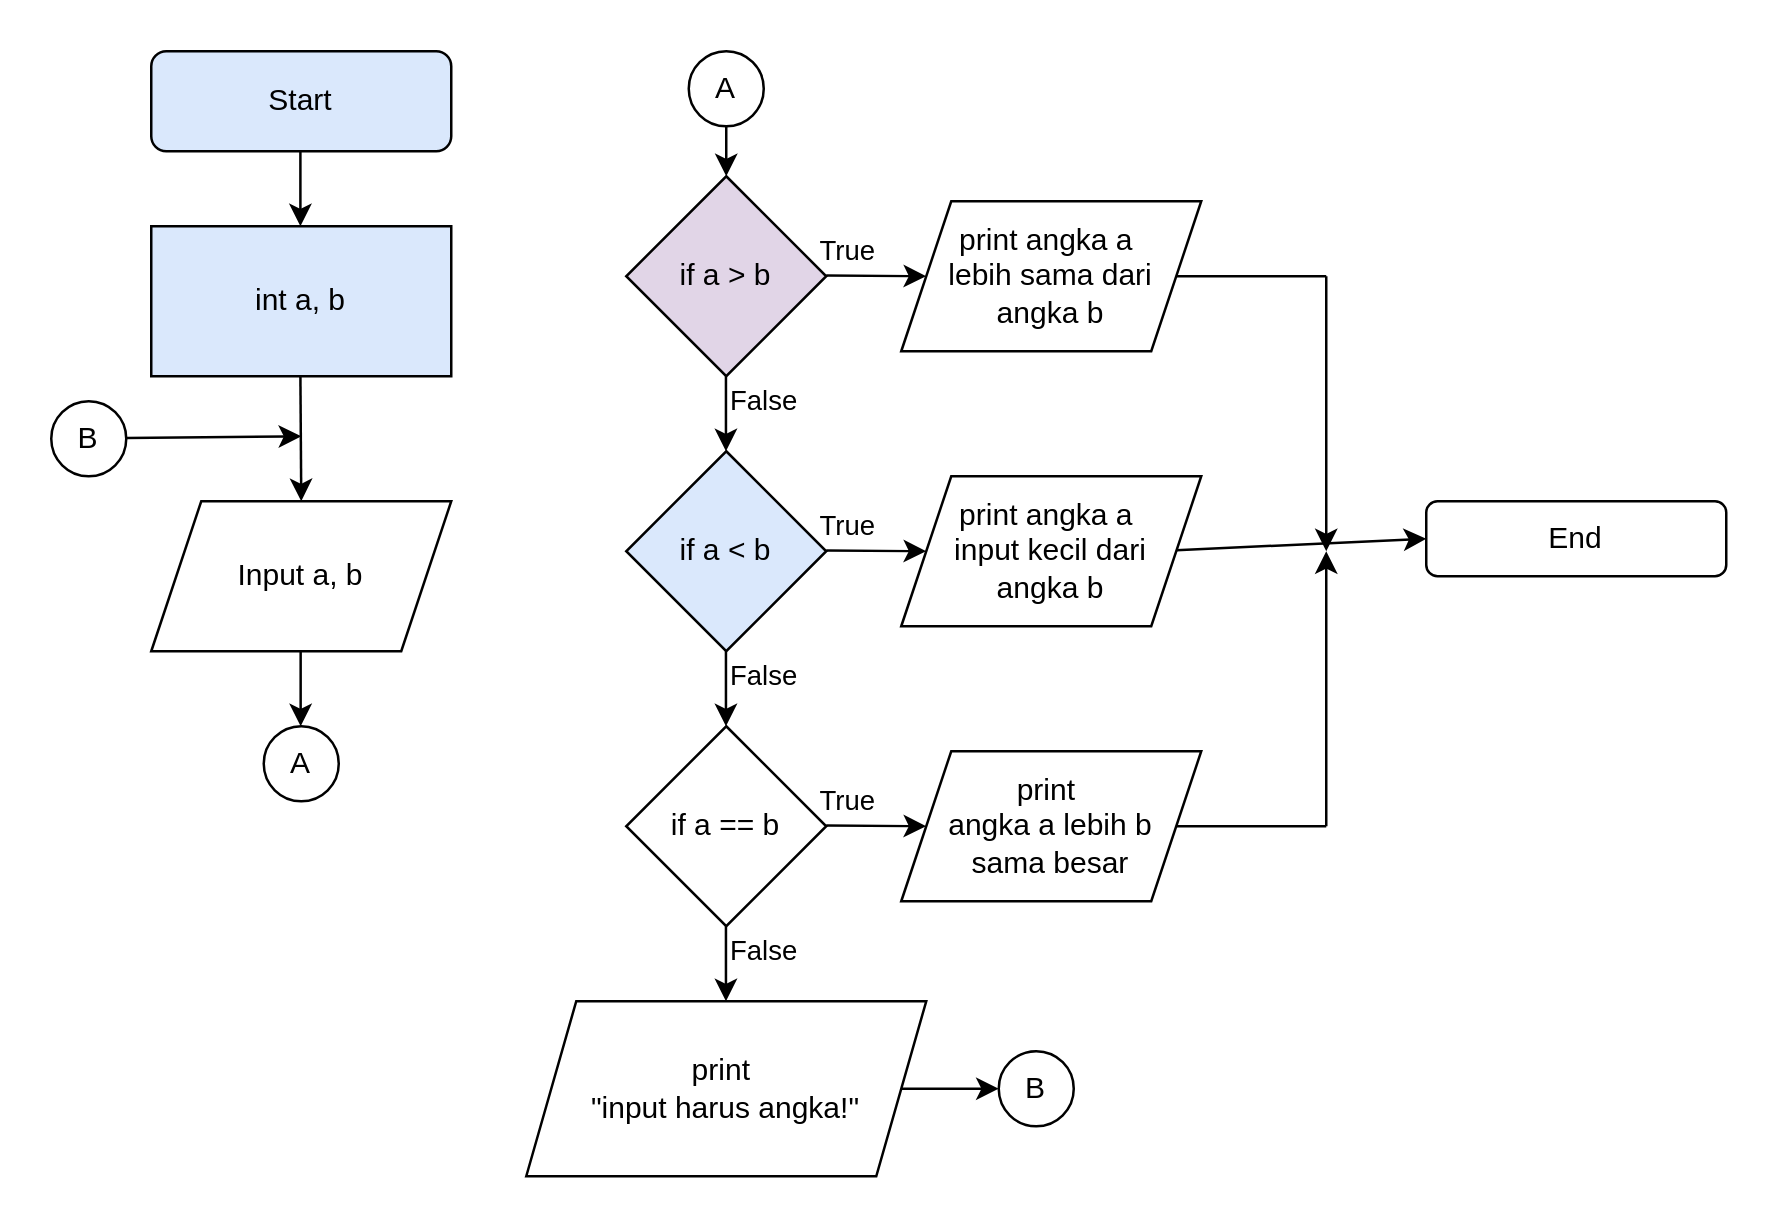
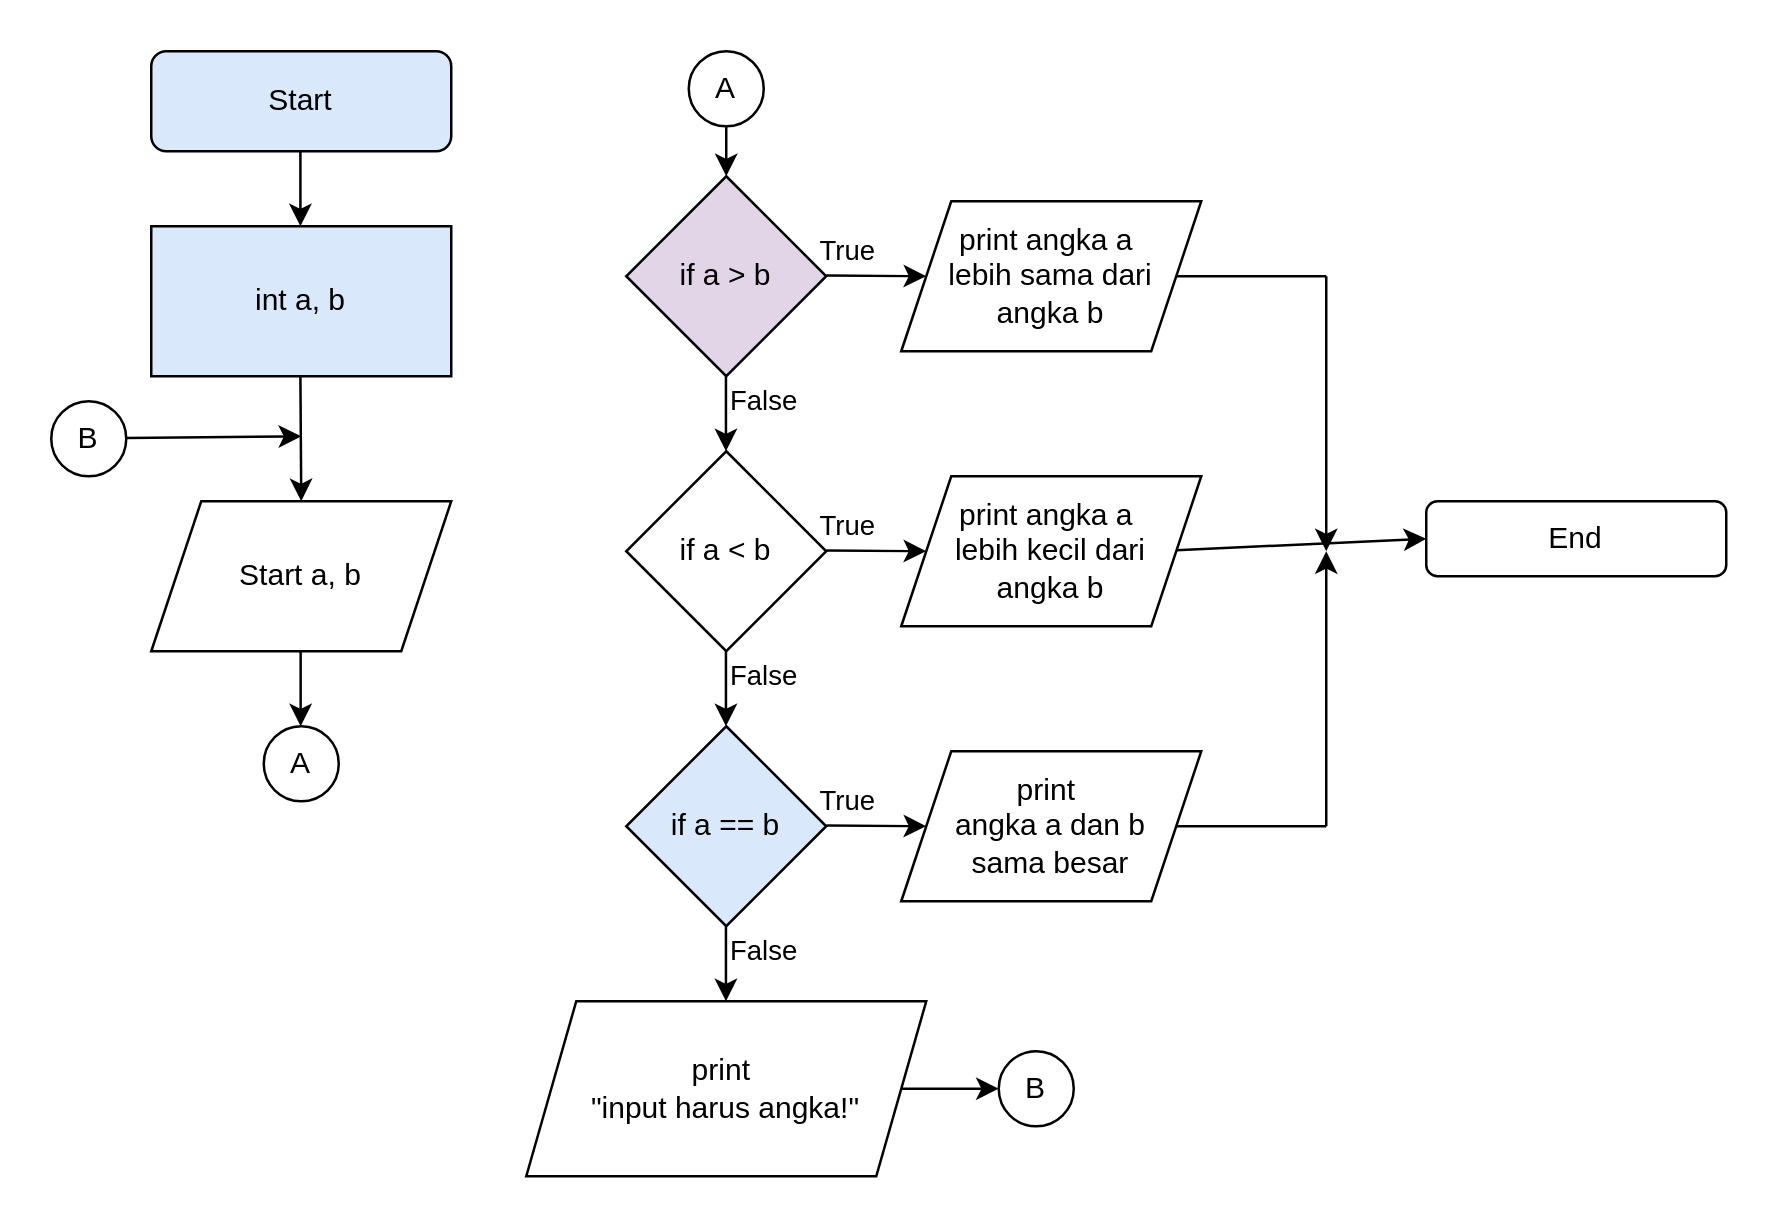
node "if a < b": fillcolor #dae8fc -> #ffffff
node "print angka a input kecil dari angka b": label "print angka a input kecil dari angka b" -> "print angka a lebih kecil dari angka b"
node "Input a, b": label "Input a, b" -> "Start a, b"
node "if a == b": fillcolor #ffffff -> #dae8fc
node "print angka a lebih b sama besar": label "print angka a lebih b sama besar" -> "print angka a dan b sama besar"
